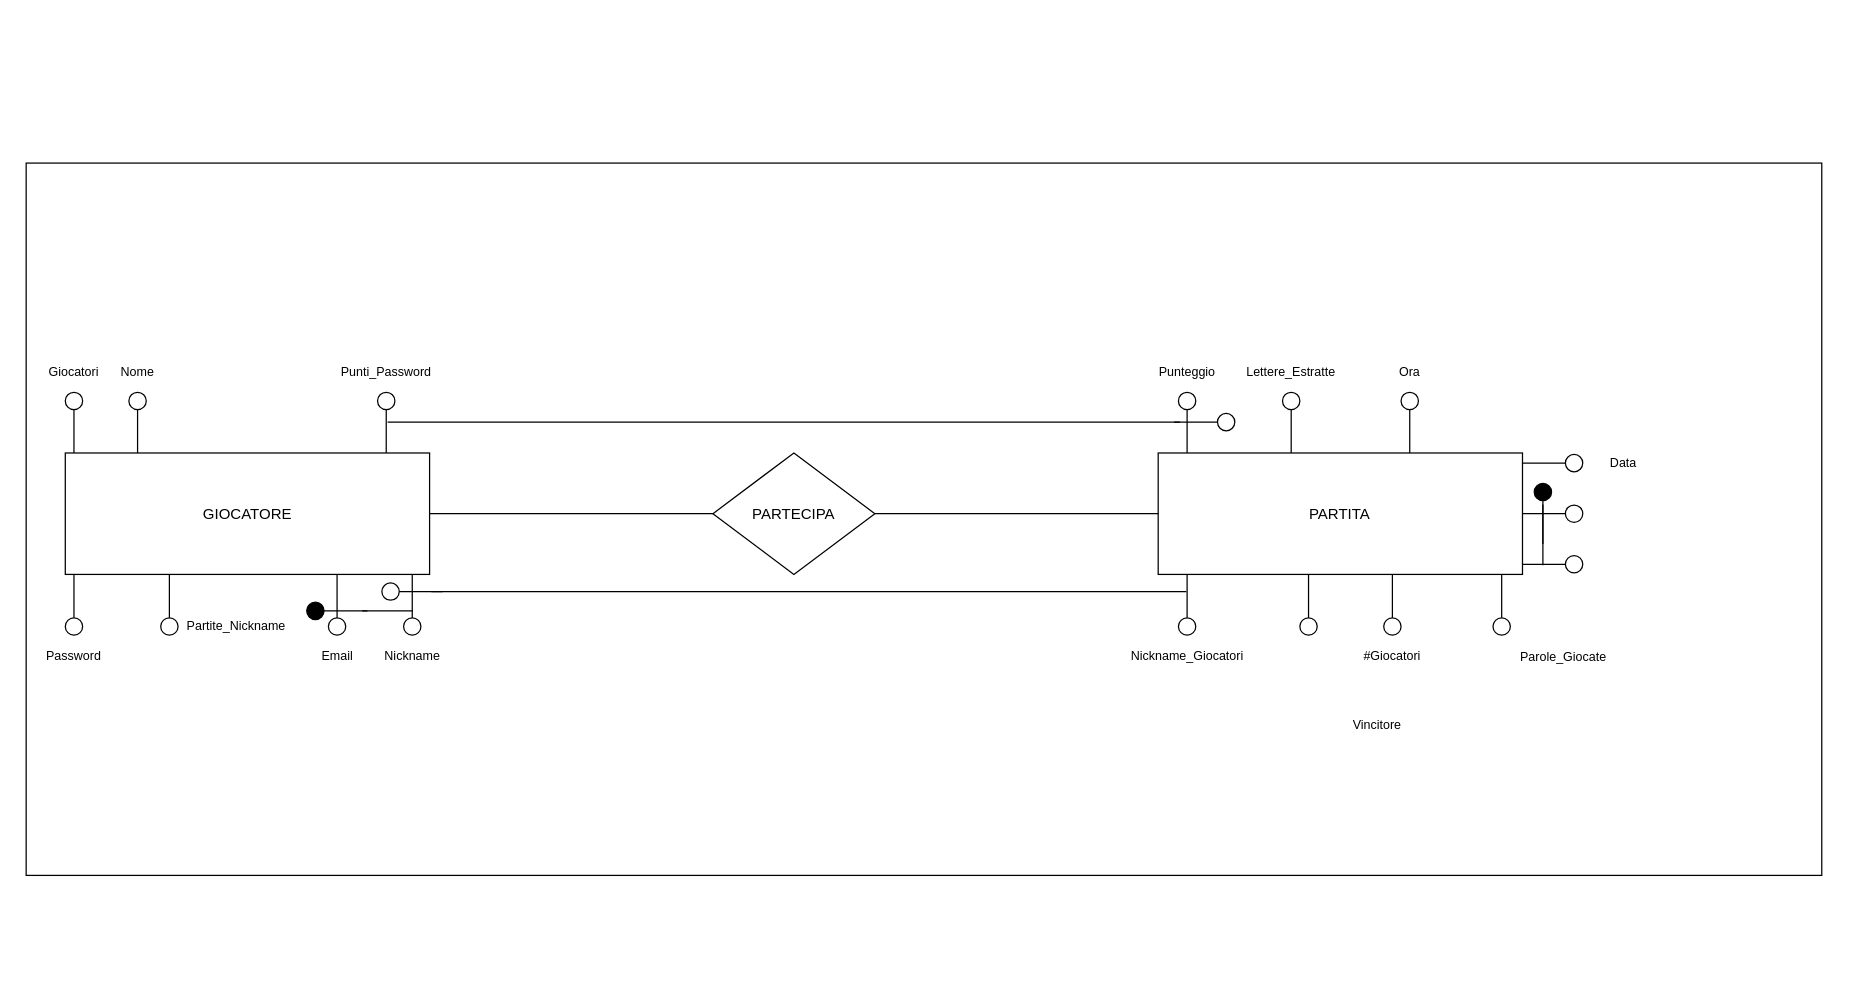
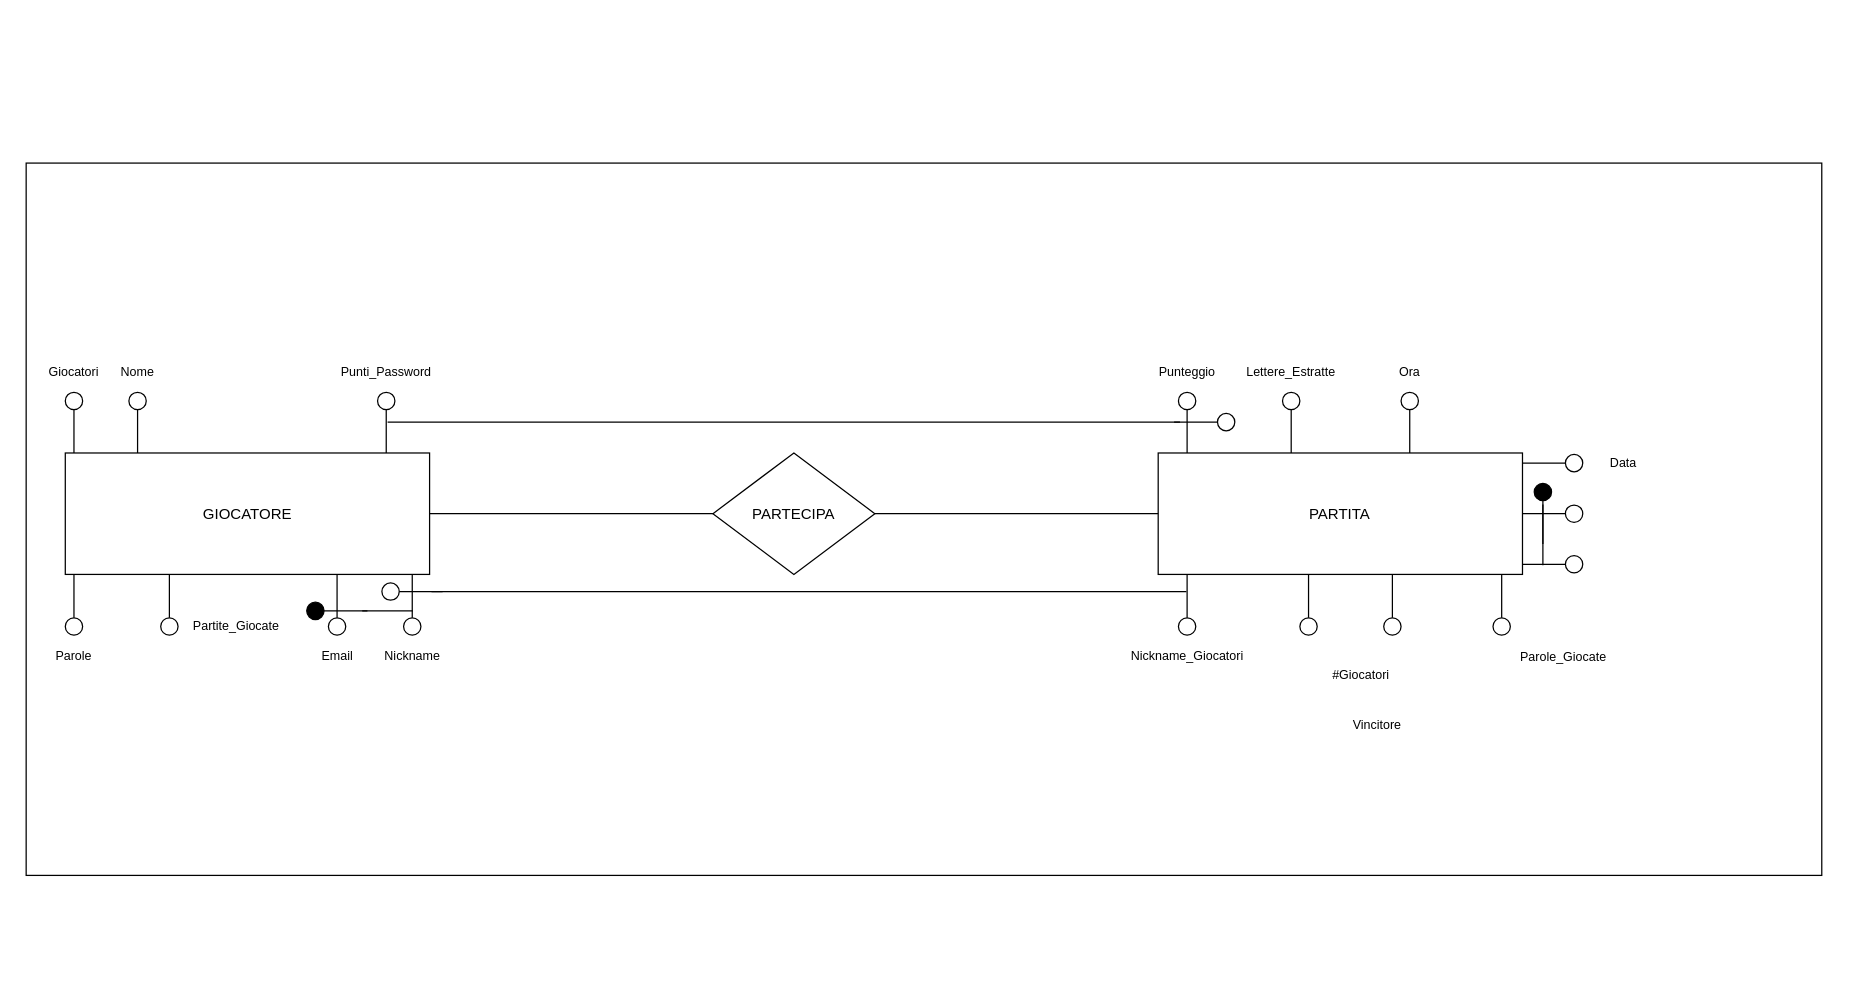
node "Partite_Nickname": label "Partite_Nickname" -> "Partite_Giocate"
node "Password": label "Password" -> "Parole"
node "#Giocatori": moved (1392, 656) -> (1361, 674)
